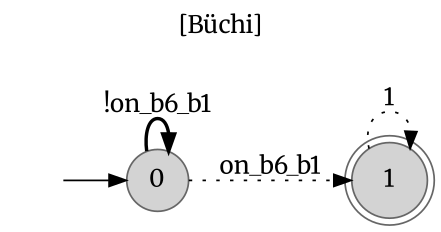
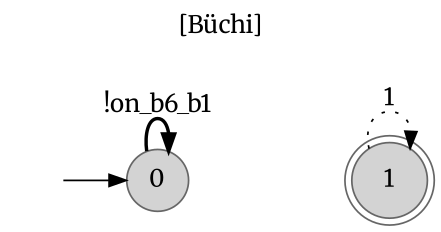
edge "0" -> "1": removed, label "on_b6_b1"
